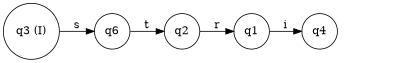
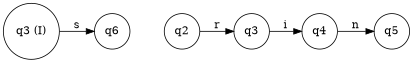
edge "q6" -> "q2": removed, label "t"
node "q1": label "q1" -> "q3"
node "q5": added
